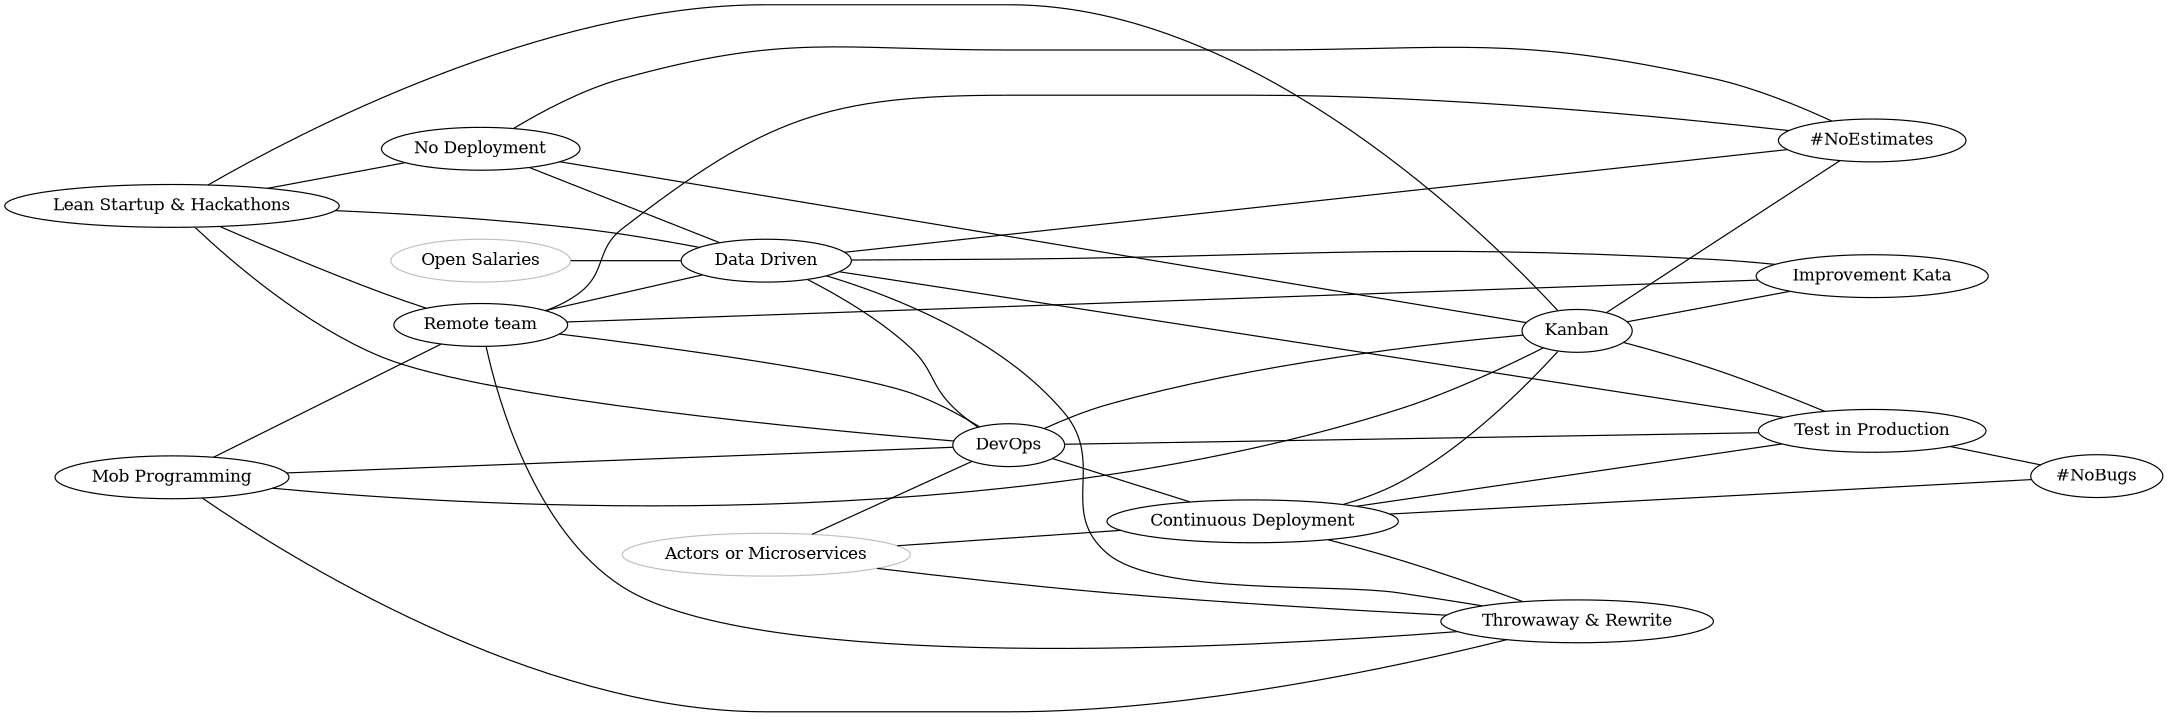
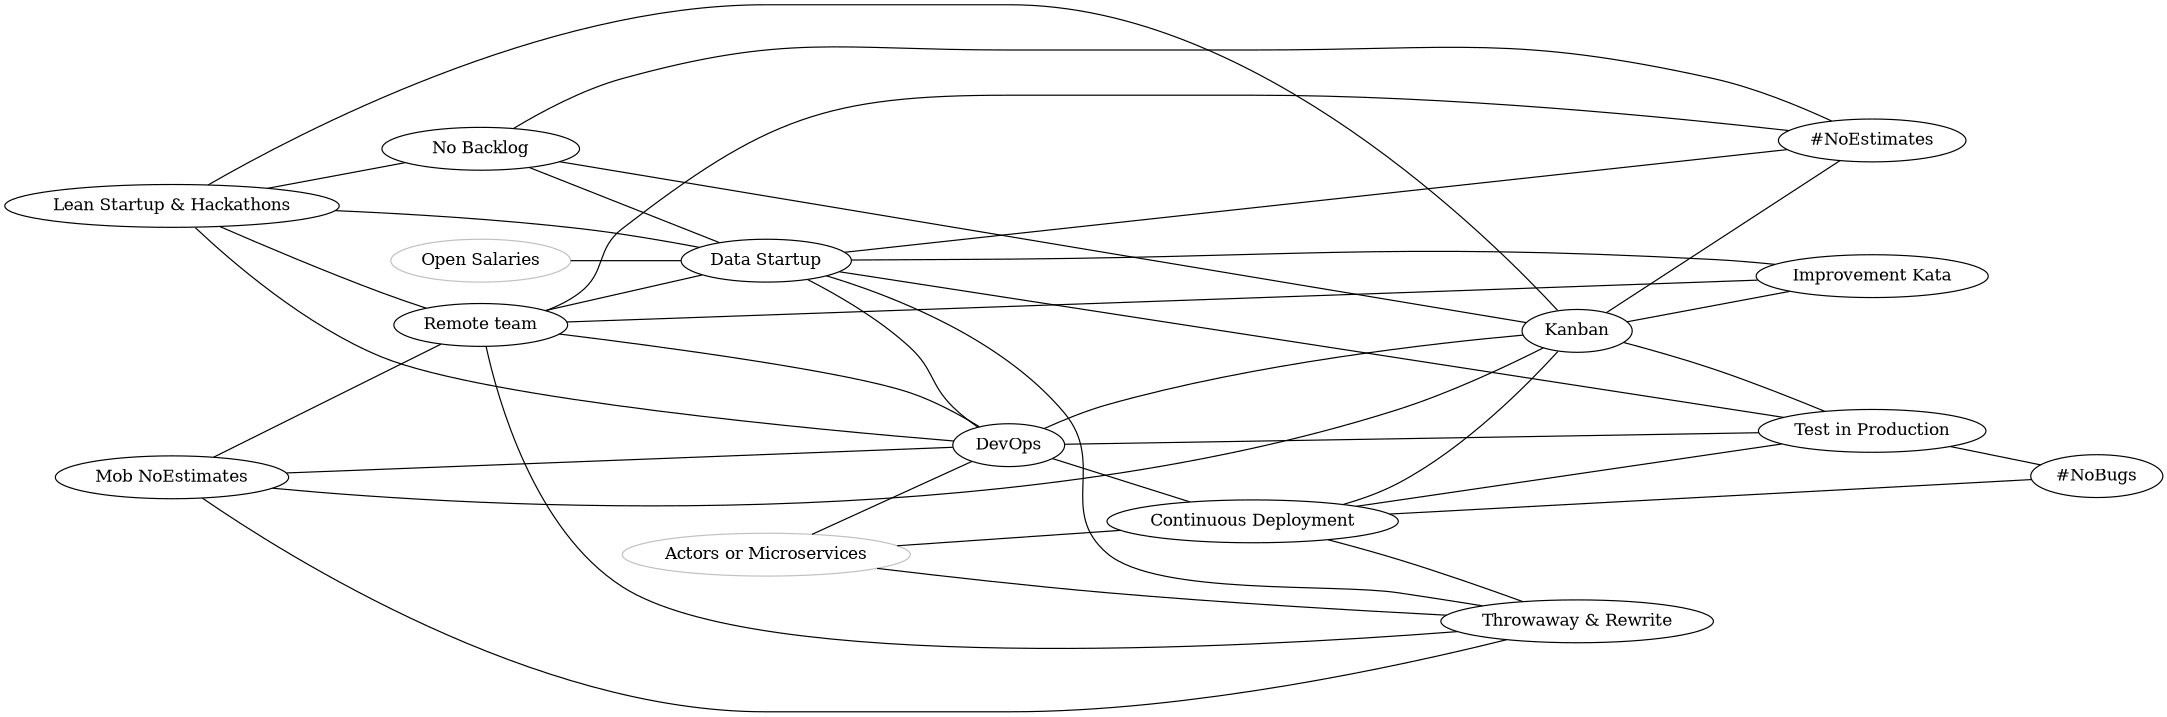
node "No Deployment": label "No Deployment" -> "No Backlog"
node "Data Driven": label "Data Driven" -> "Data Startup"
node "Mob Programming": label "Mob Programming" -> "Mob NoEstimates"
